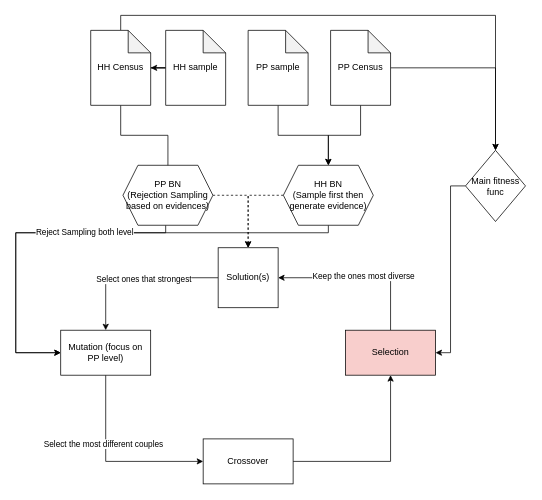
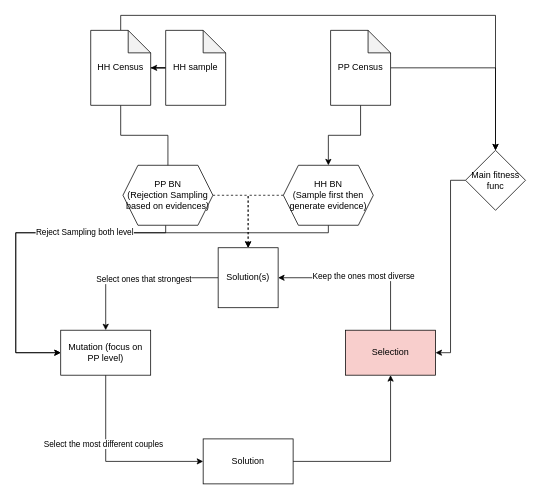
node "PP sample": removed
edge "PP sample" -> "HH BN (Sample first then generate evidence)": removed
node "Main fitness func": size 60x71 -> 60x60
node "Crossover": label "Crossover" -> "Solution"
